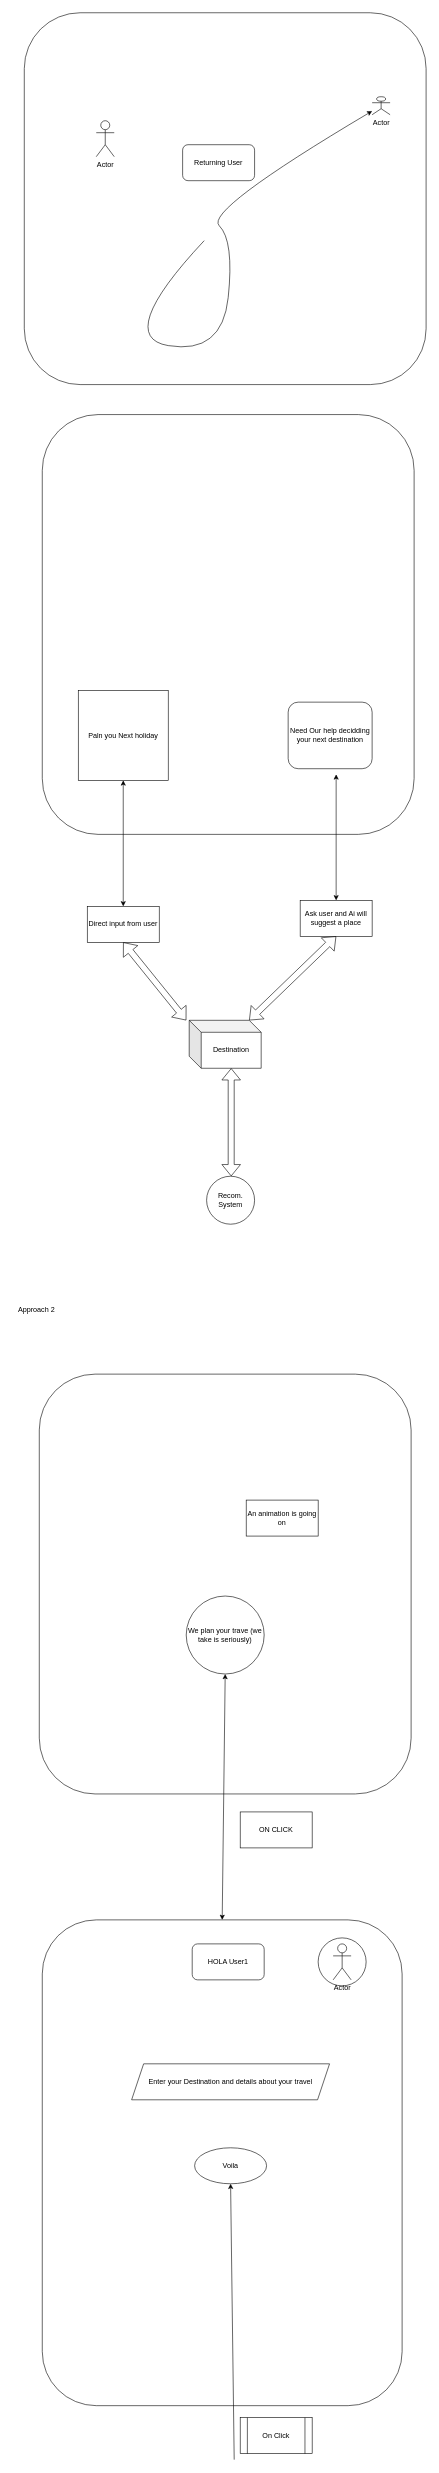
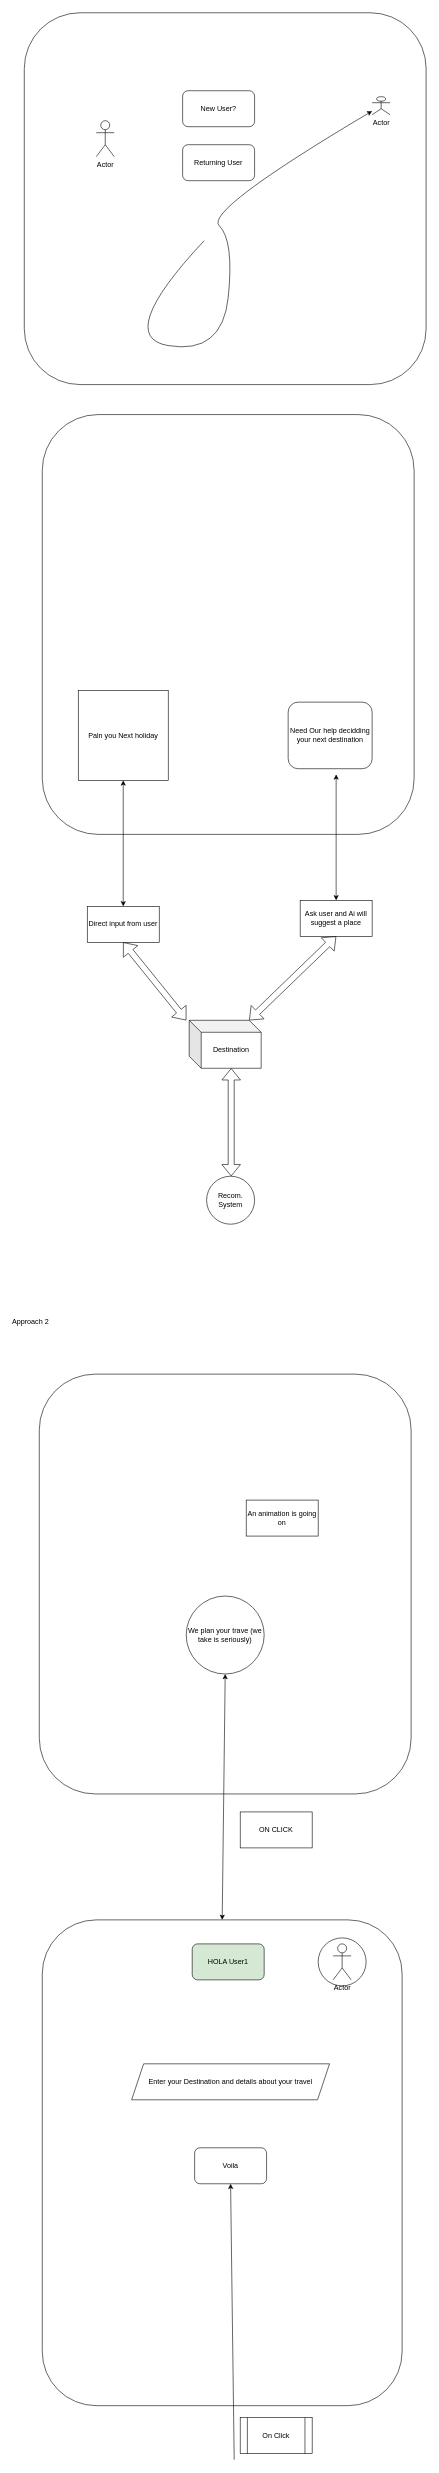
node "New User?": added
node "Approach 2": moved (36, 1314) -> (30, 1326)
node "HOLA User1": fillcolor #ffffff -> #d5e8d4
node "Voila": shape ellipse -> rounded rectangle
